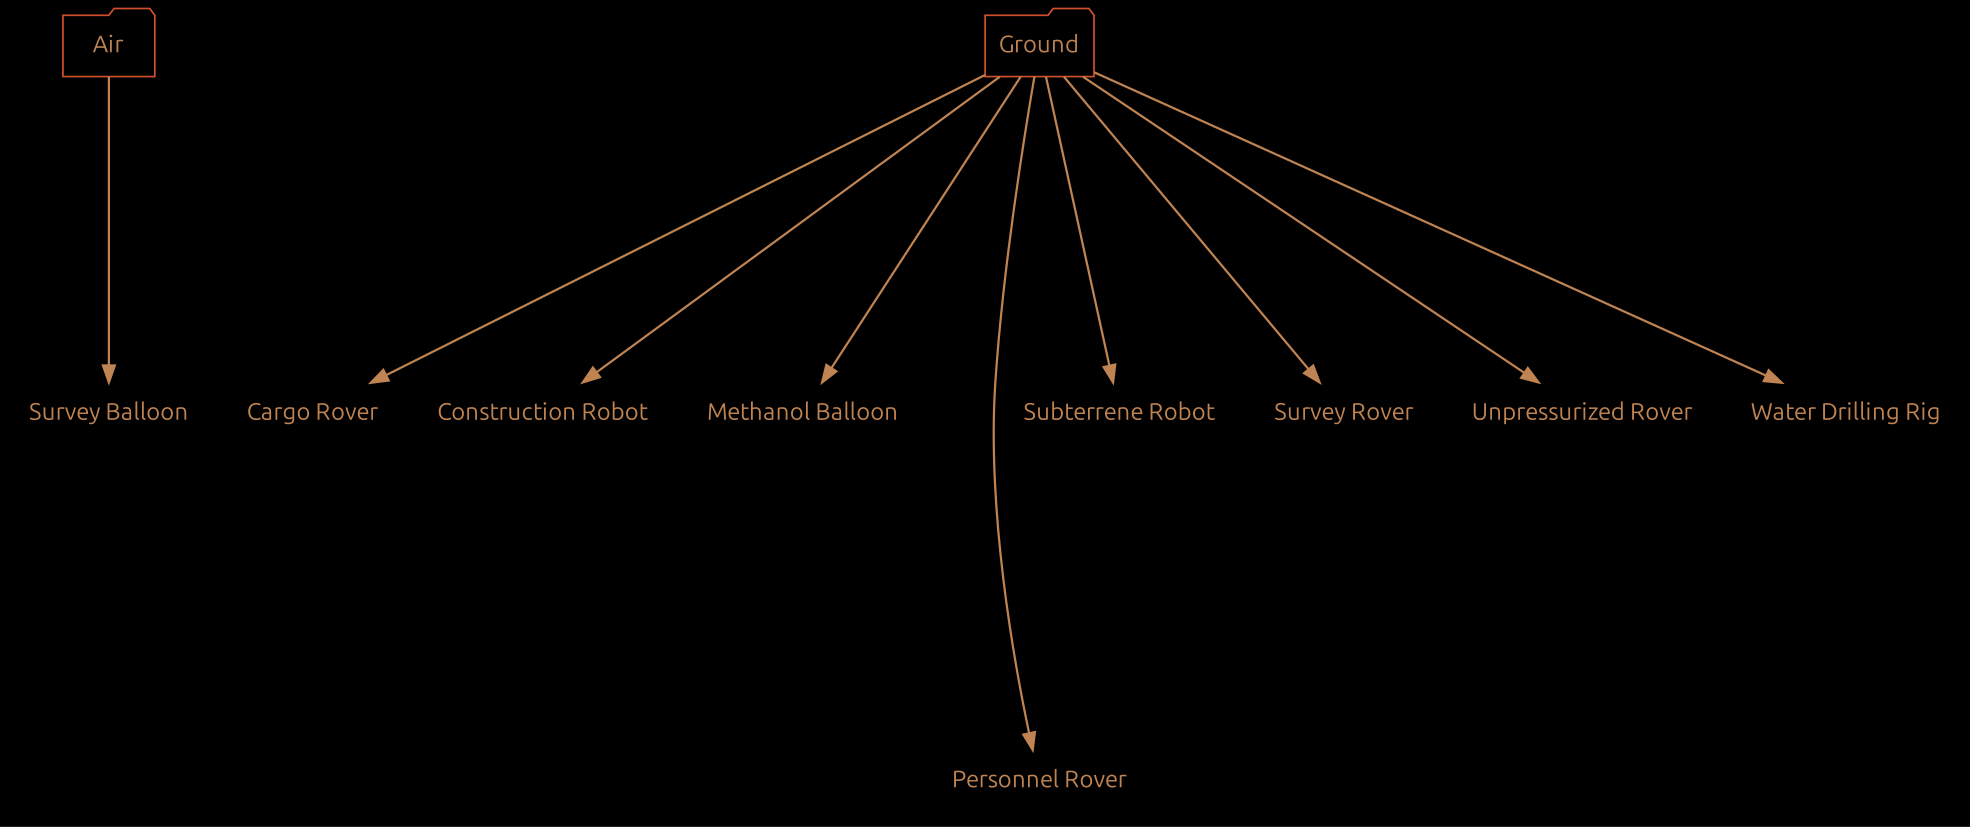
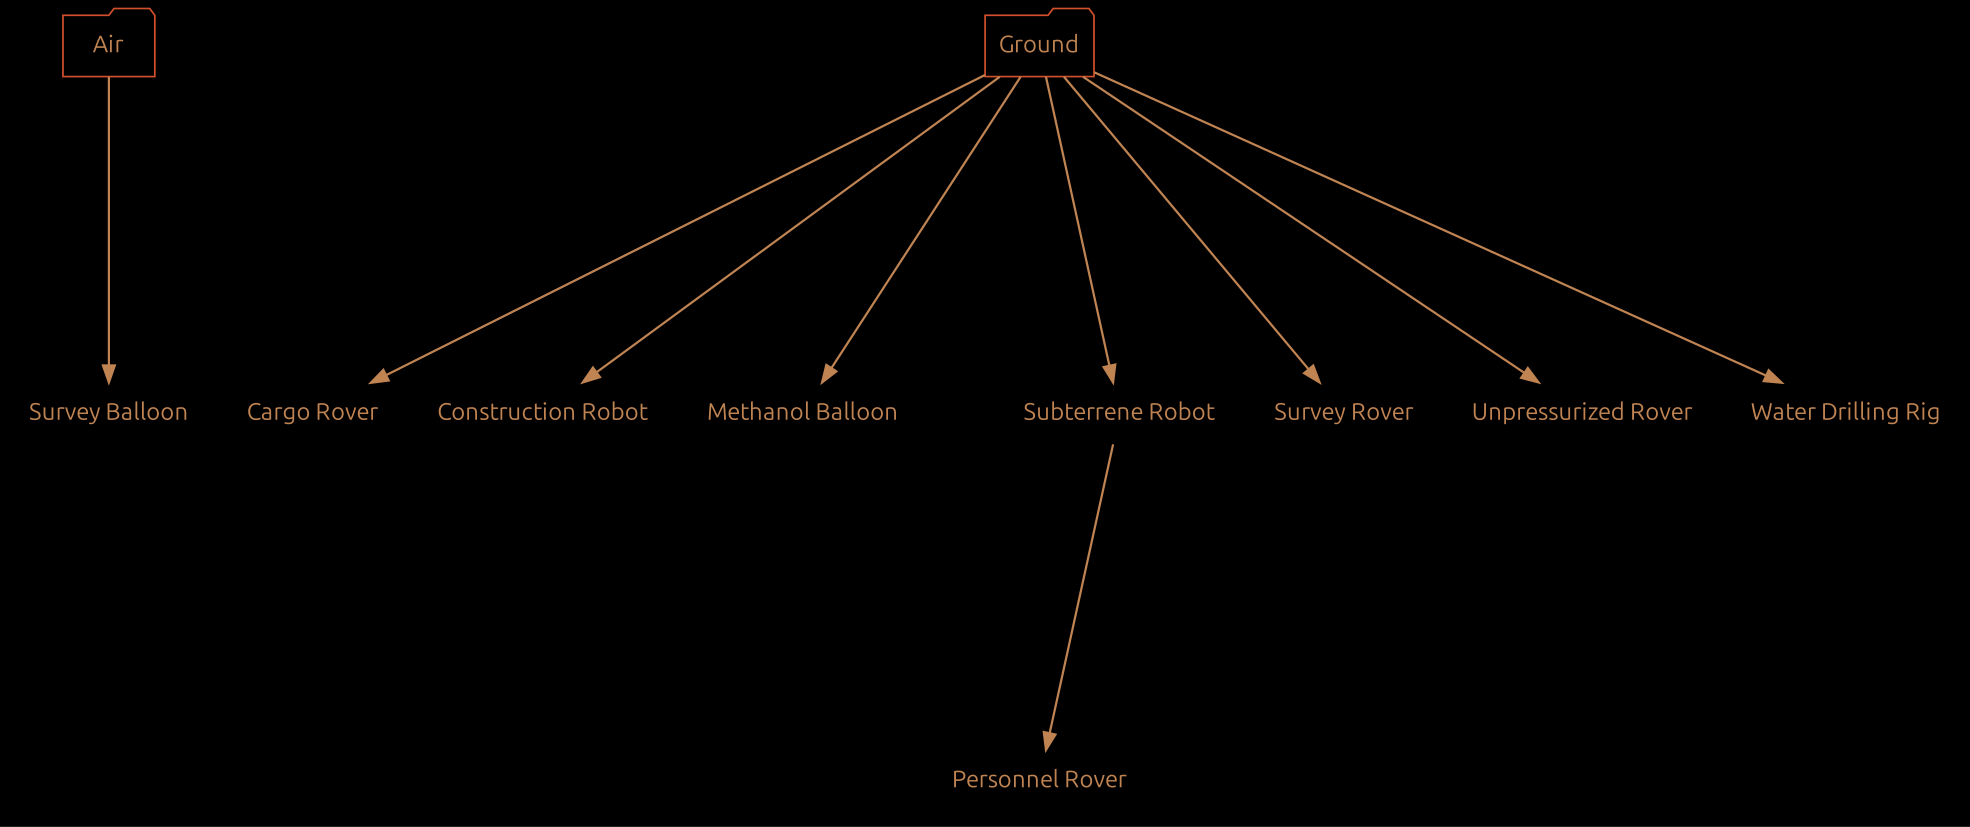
edge "Ground" -> "Personnel Rover": now "Subterrene Robot" -> "Personnel Rover"
